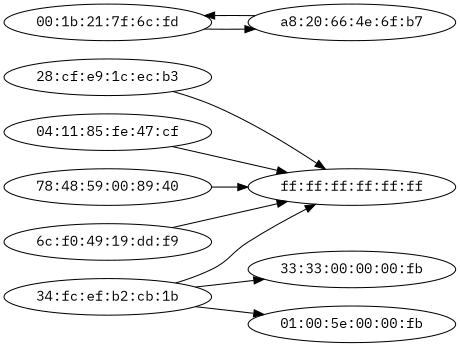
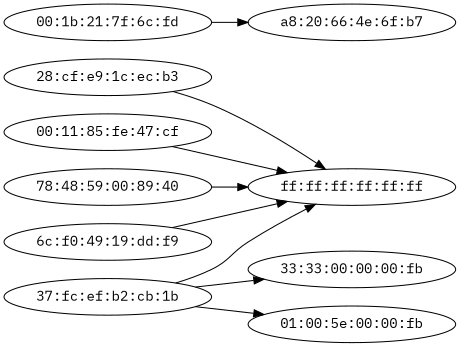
edge "a8:20:66:4e:6f:b7" -> "00:1b:21:7f:6c:fd": removed
node "04:11:85:fe:47:cf": label "04:11:85:fe:47:cf" -> "00:11:85:fe:47:cf"
node "34:fc:ef:b2:cb:1b": label "34:fc:ef:b2:cb:1b" -> "37:fc:ef:b2:cb:1b"
